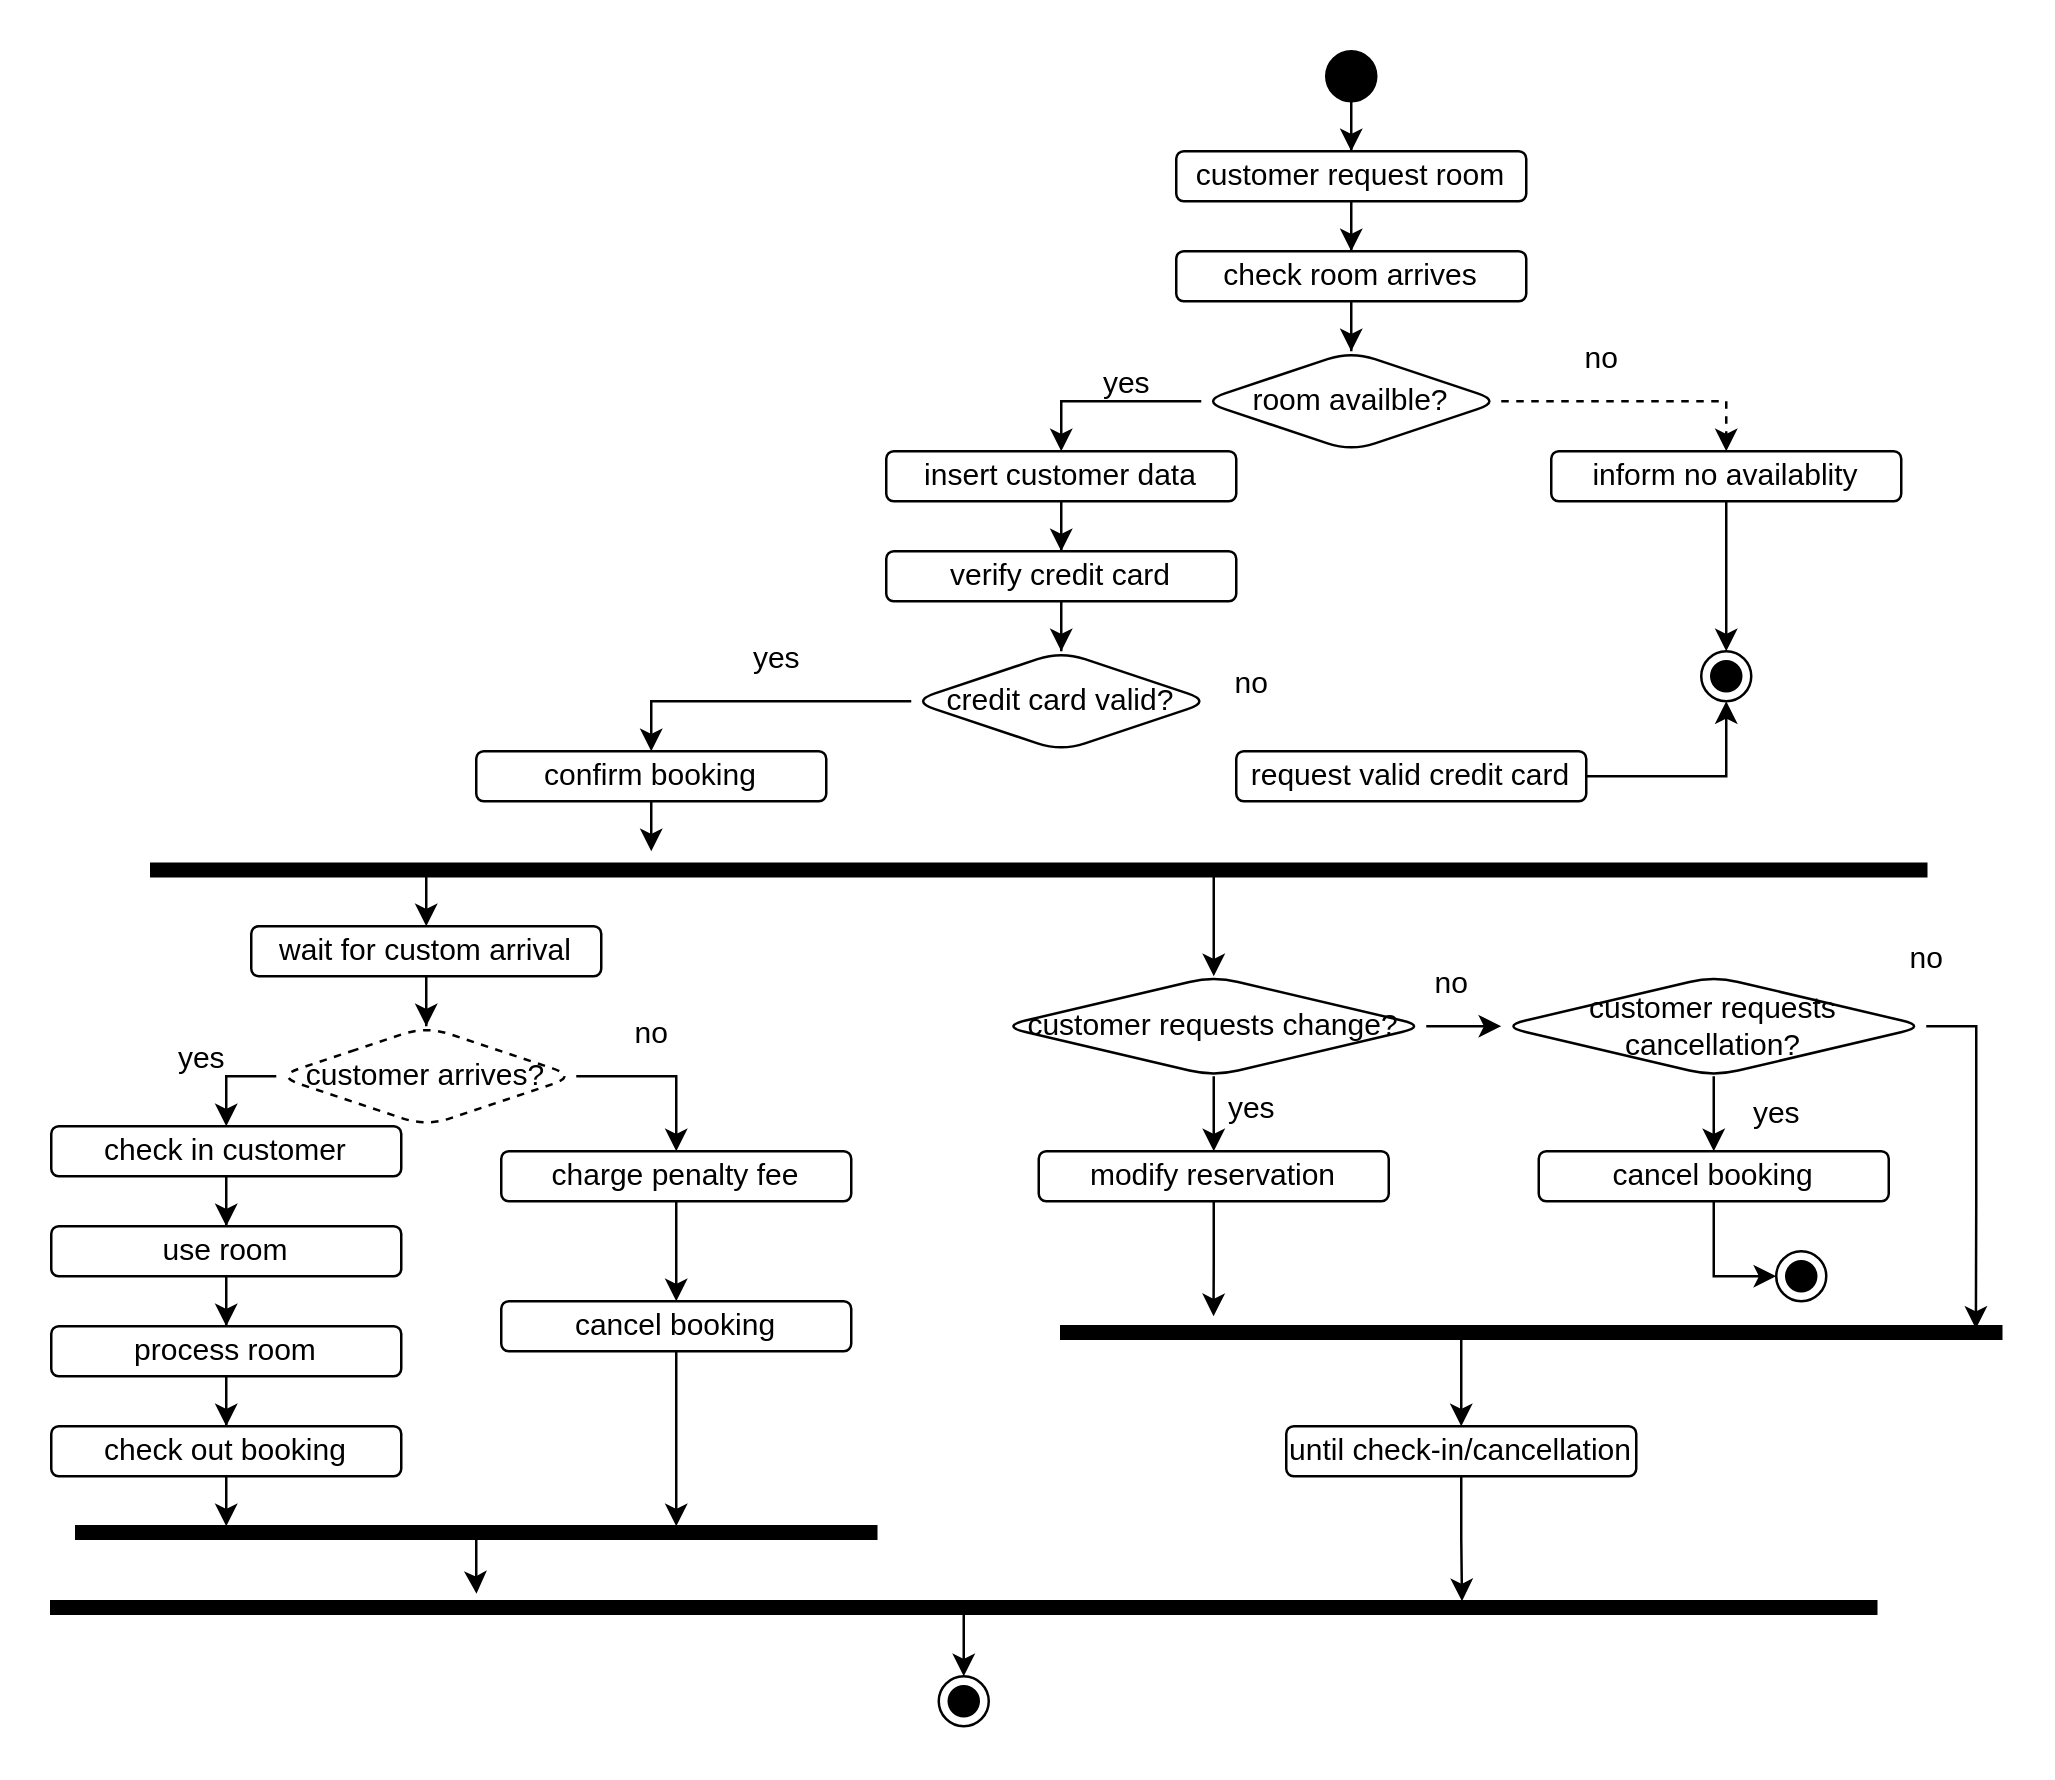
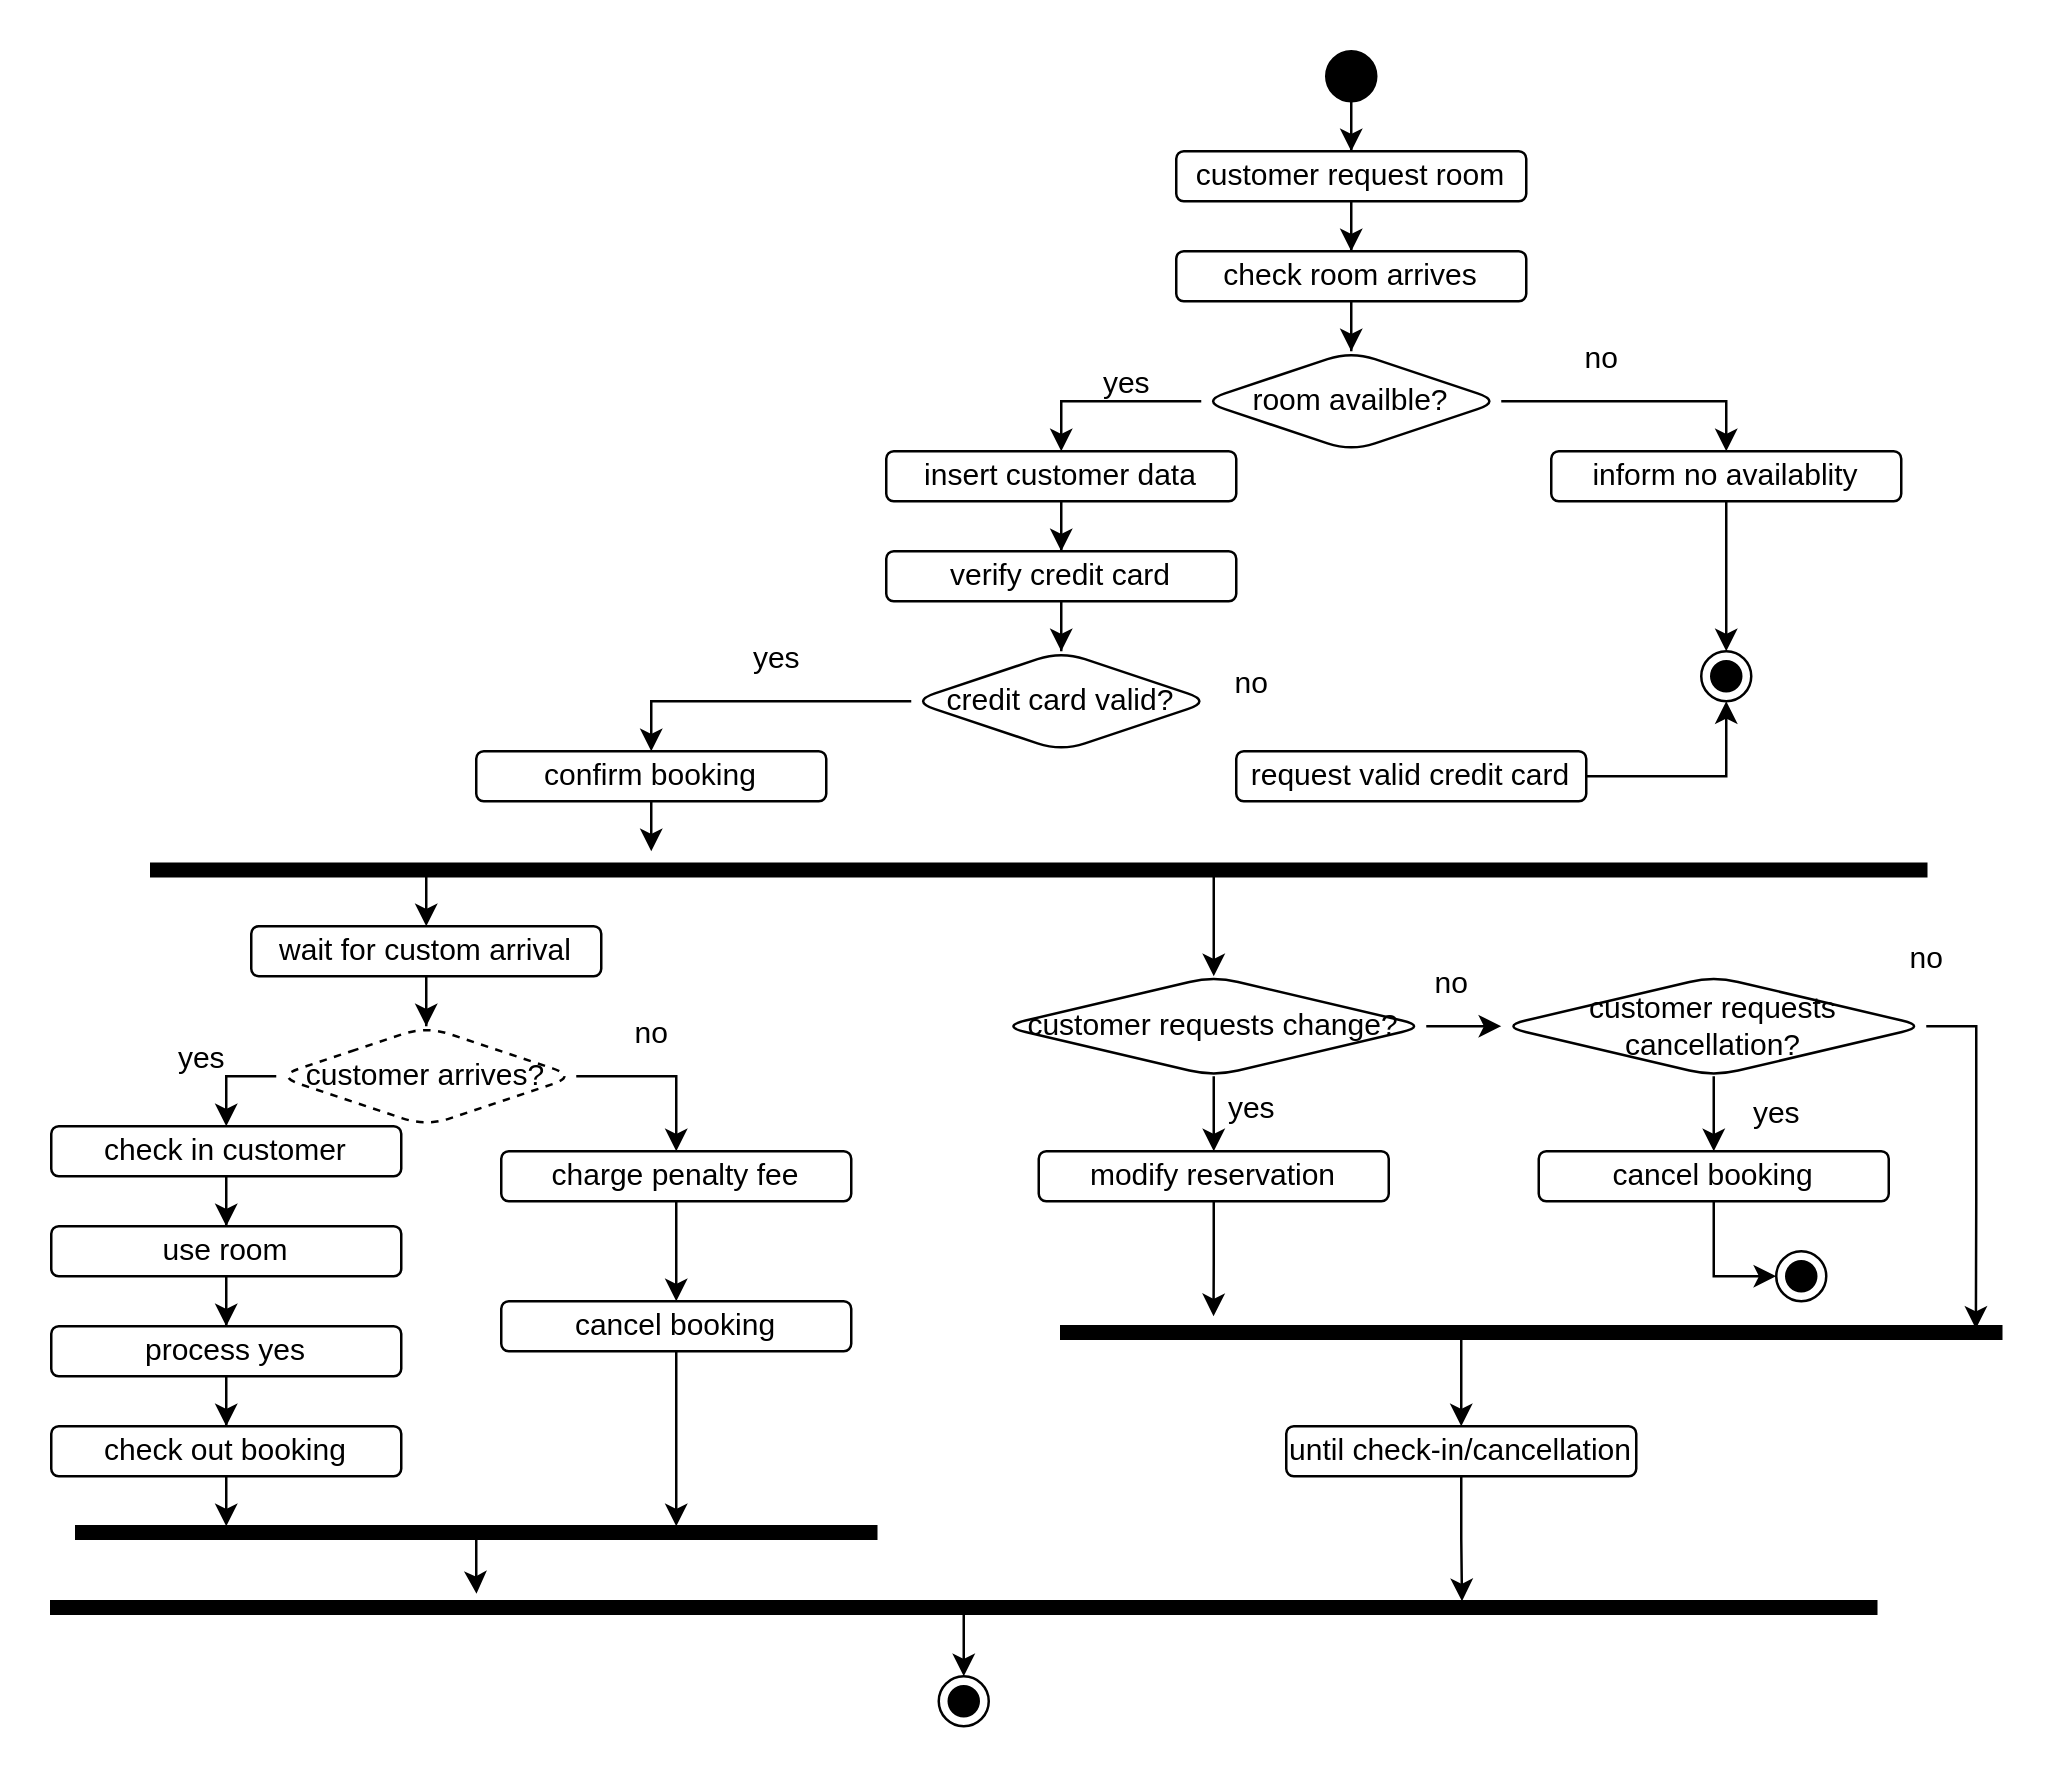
edge "room availble?" -> "inform no availablity": style dashed -> solid
node "process room": label "process room" -> "process yes"
